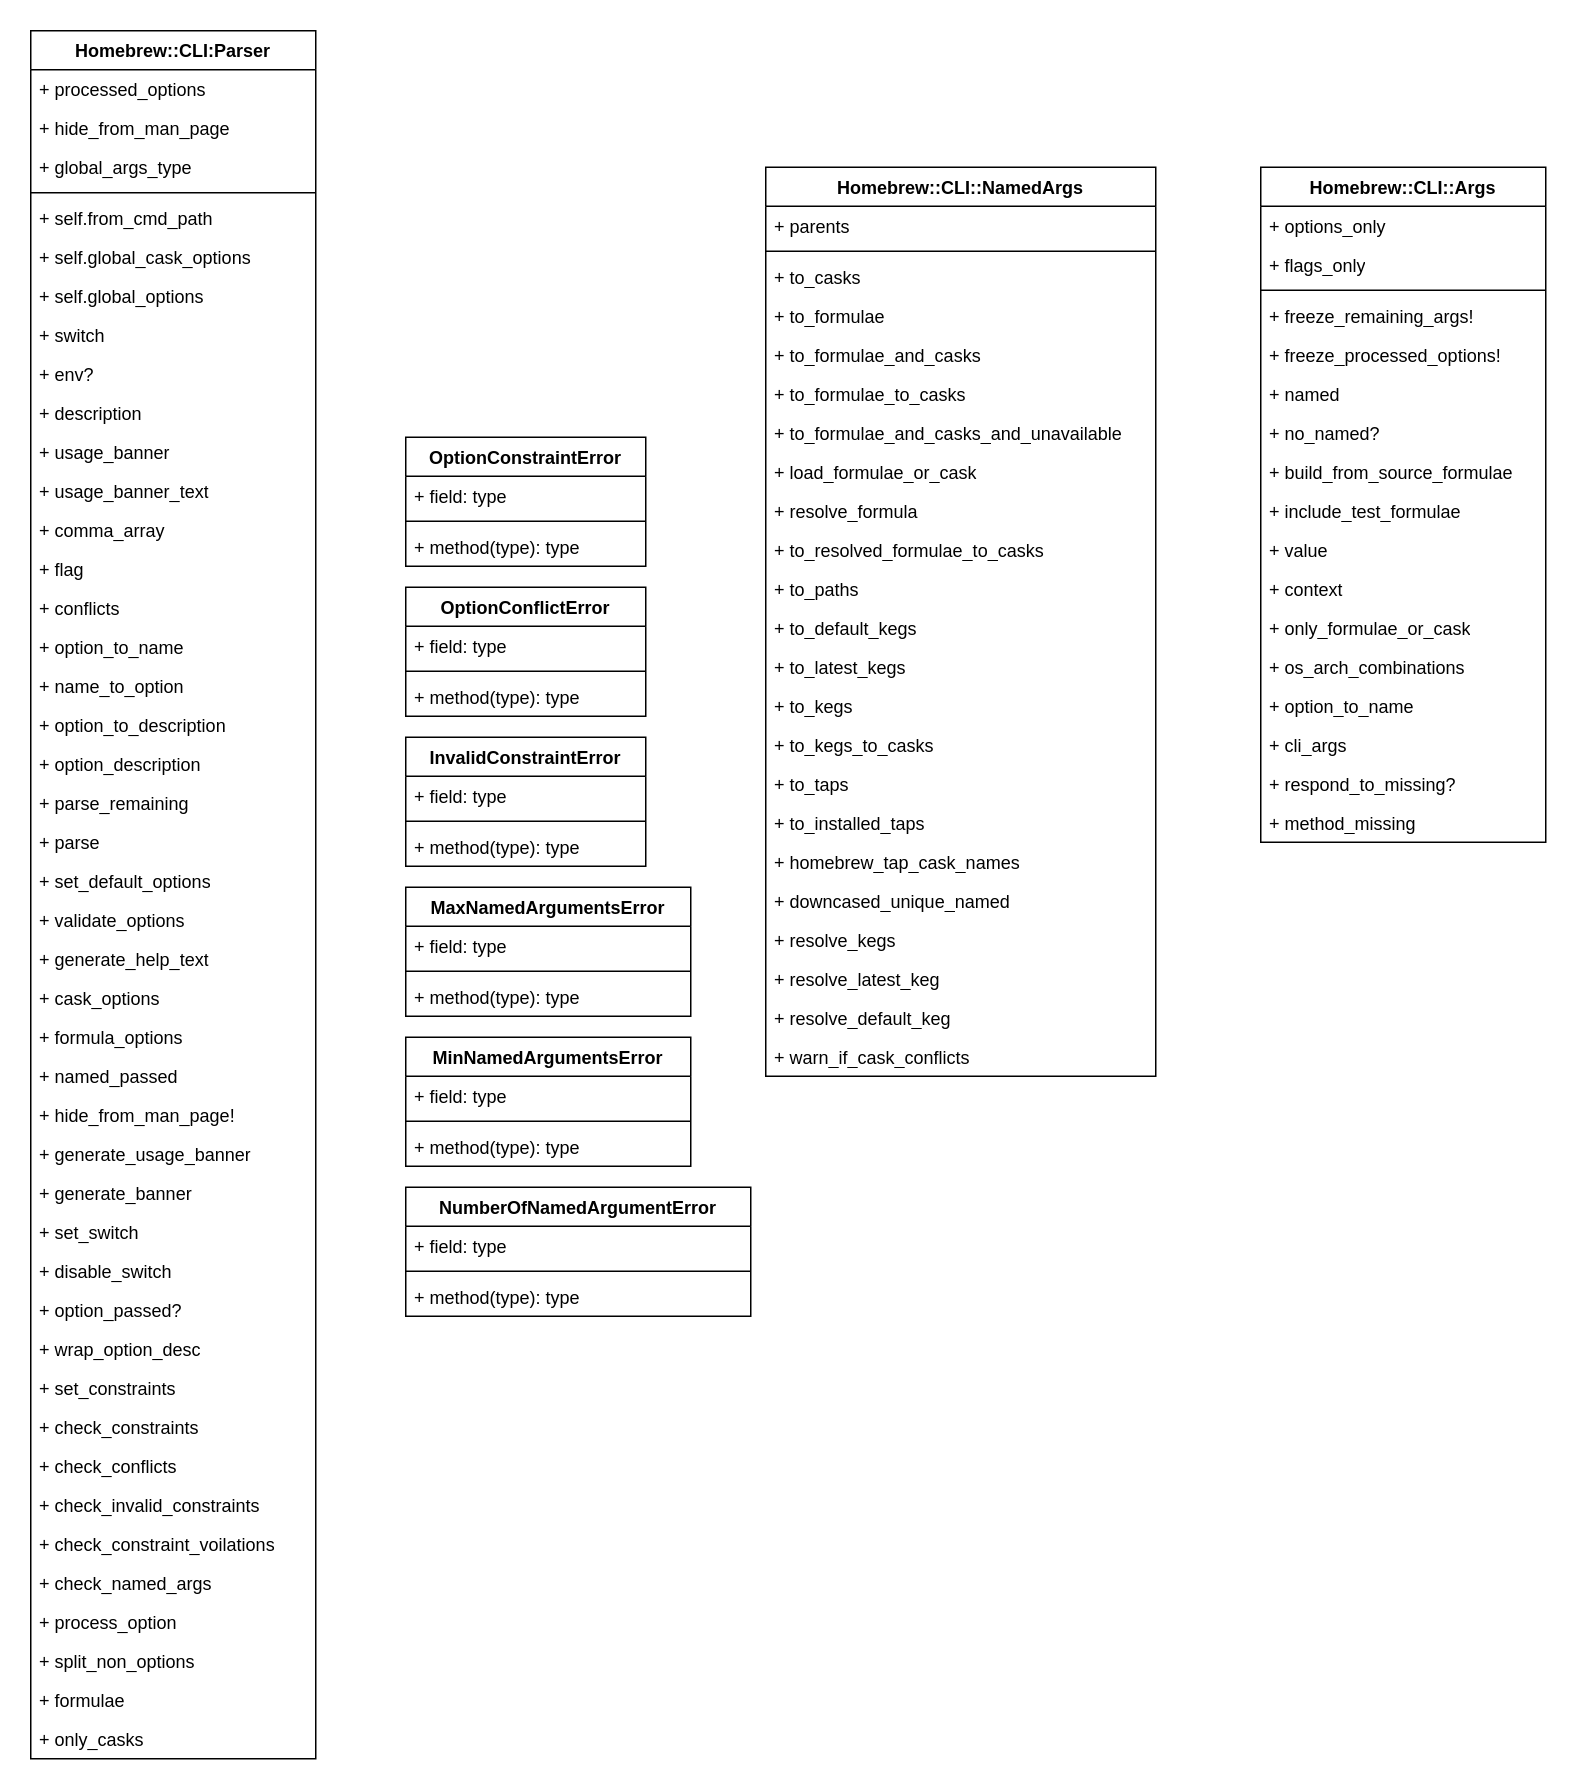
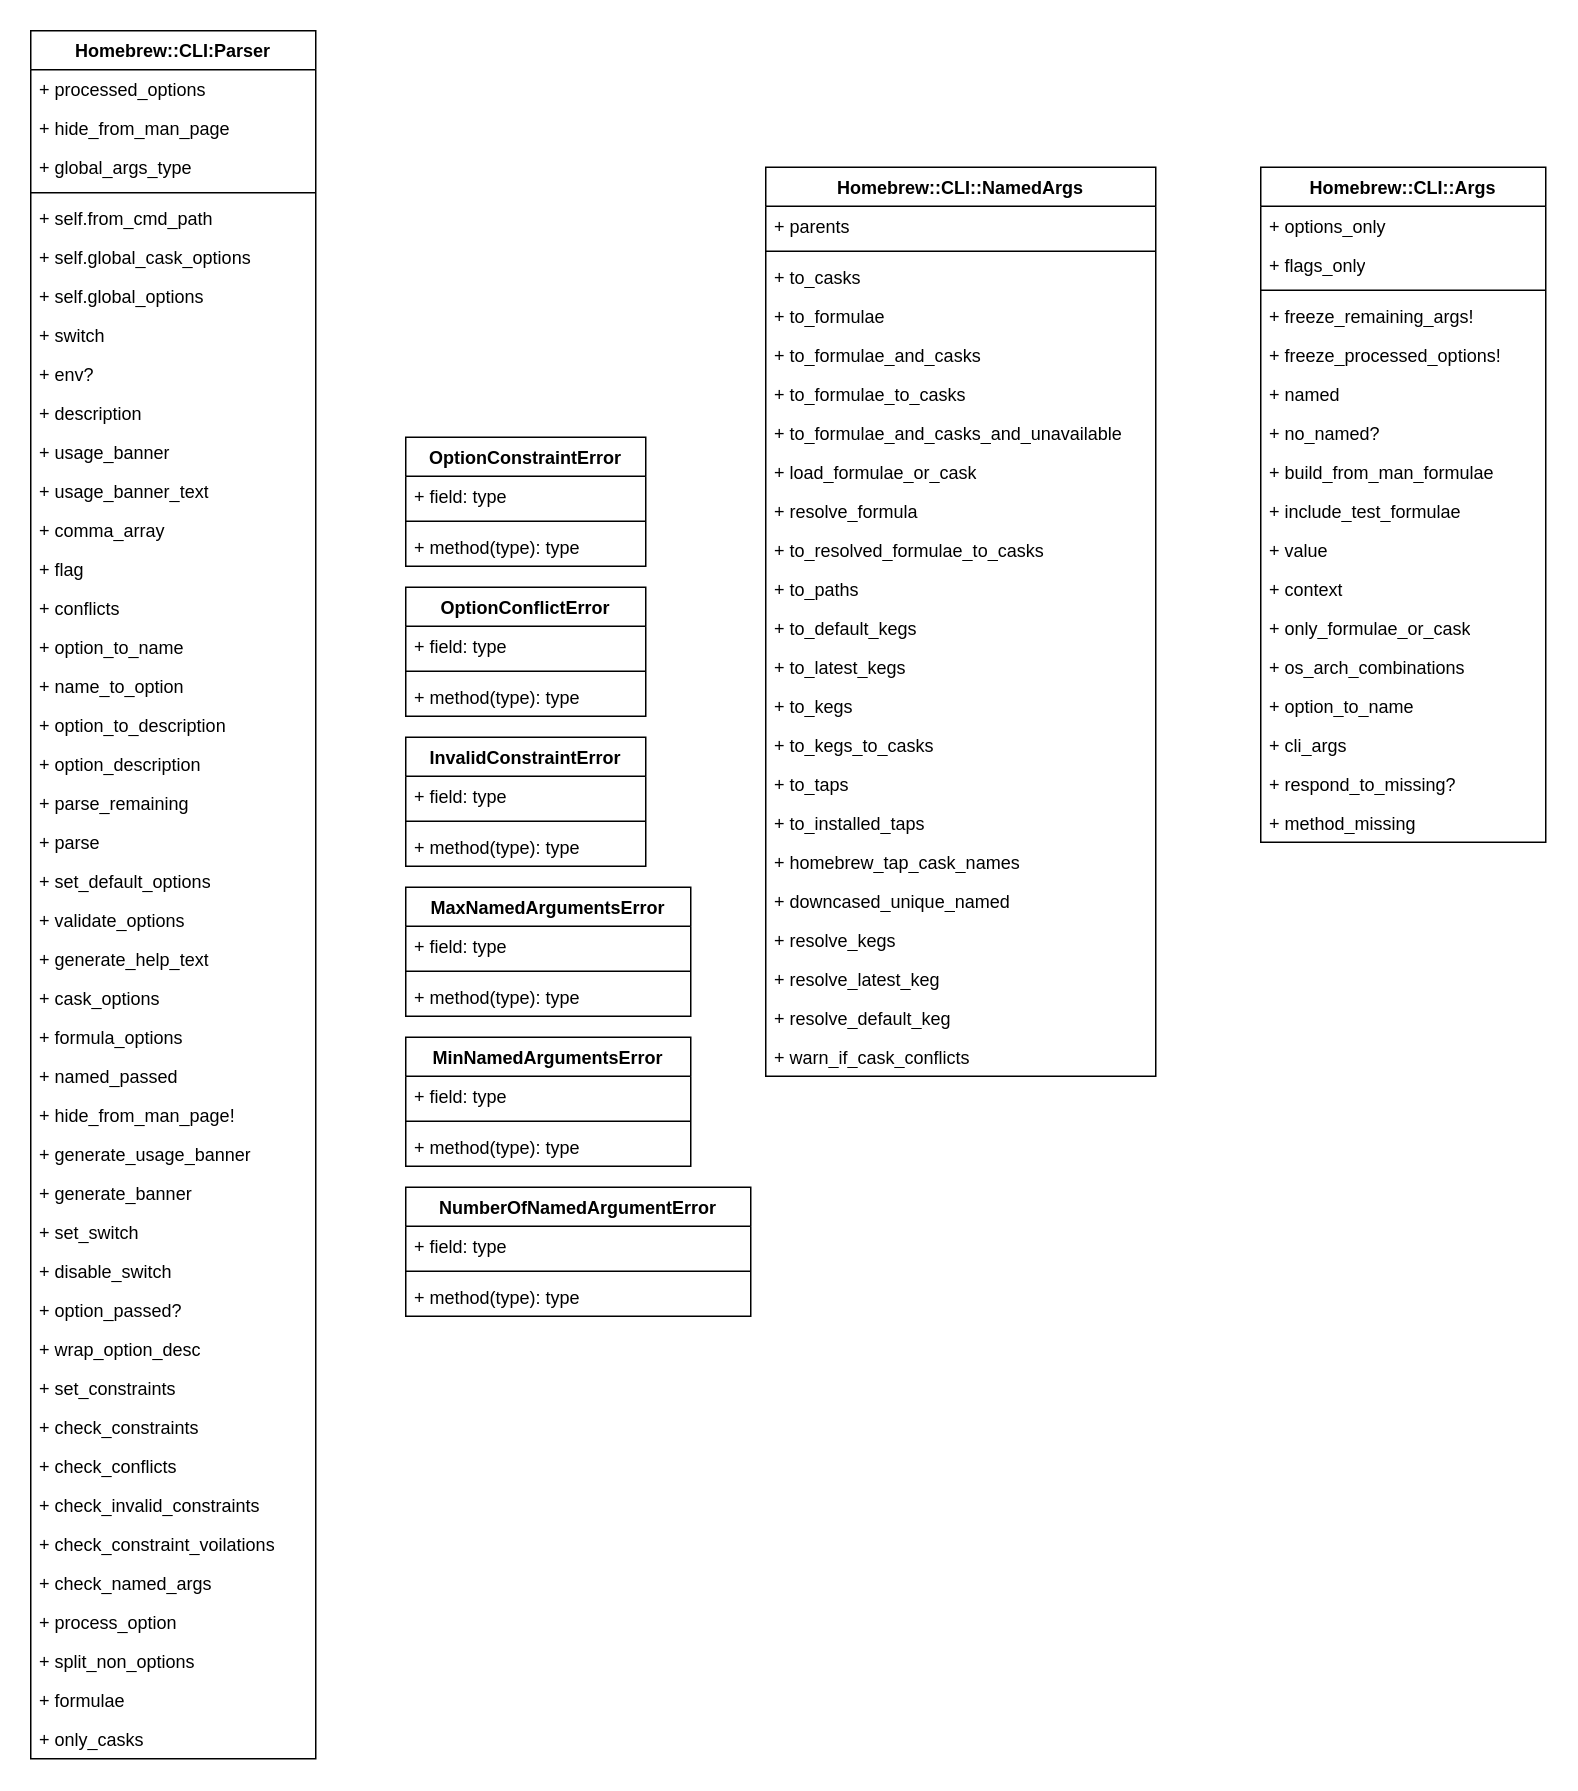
node "+ build_from_source_formulae": label "+ build_from_source_formulae" -> "+ build_from_man_formulae"
